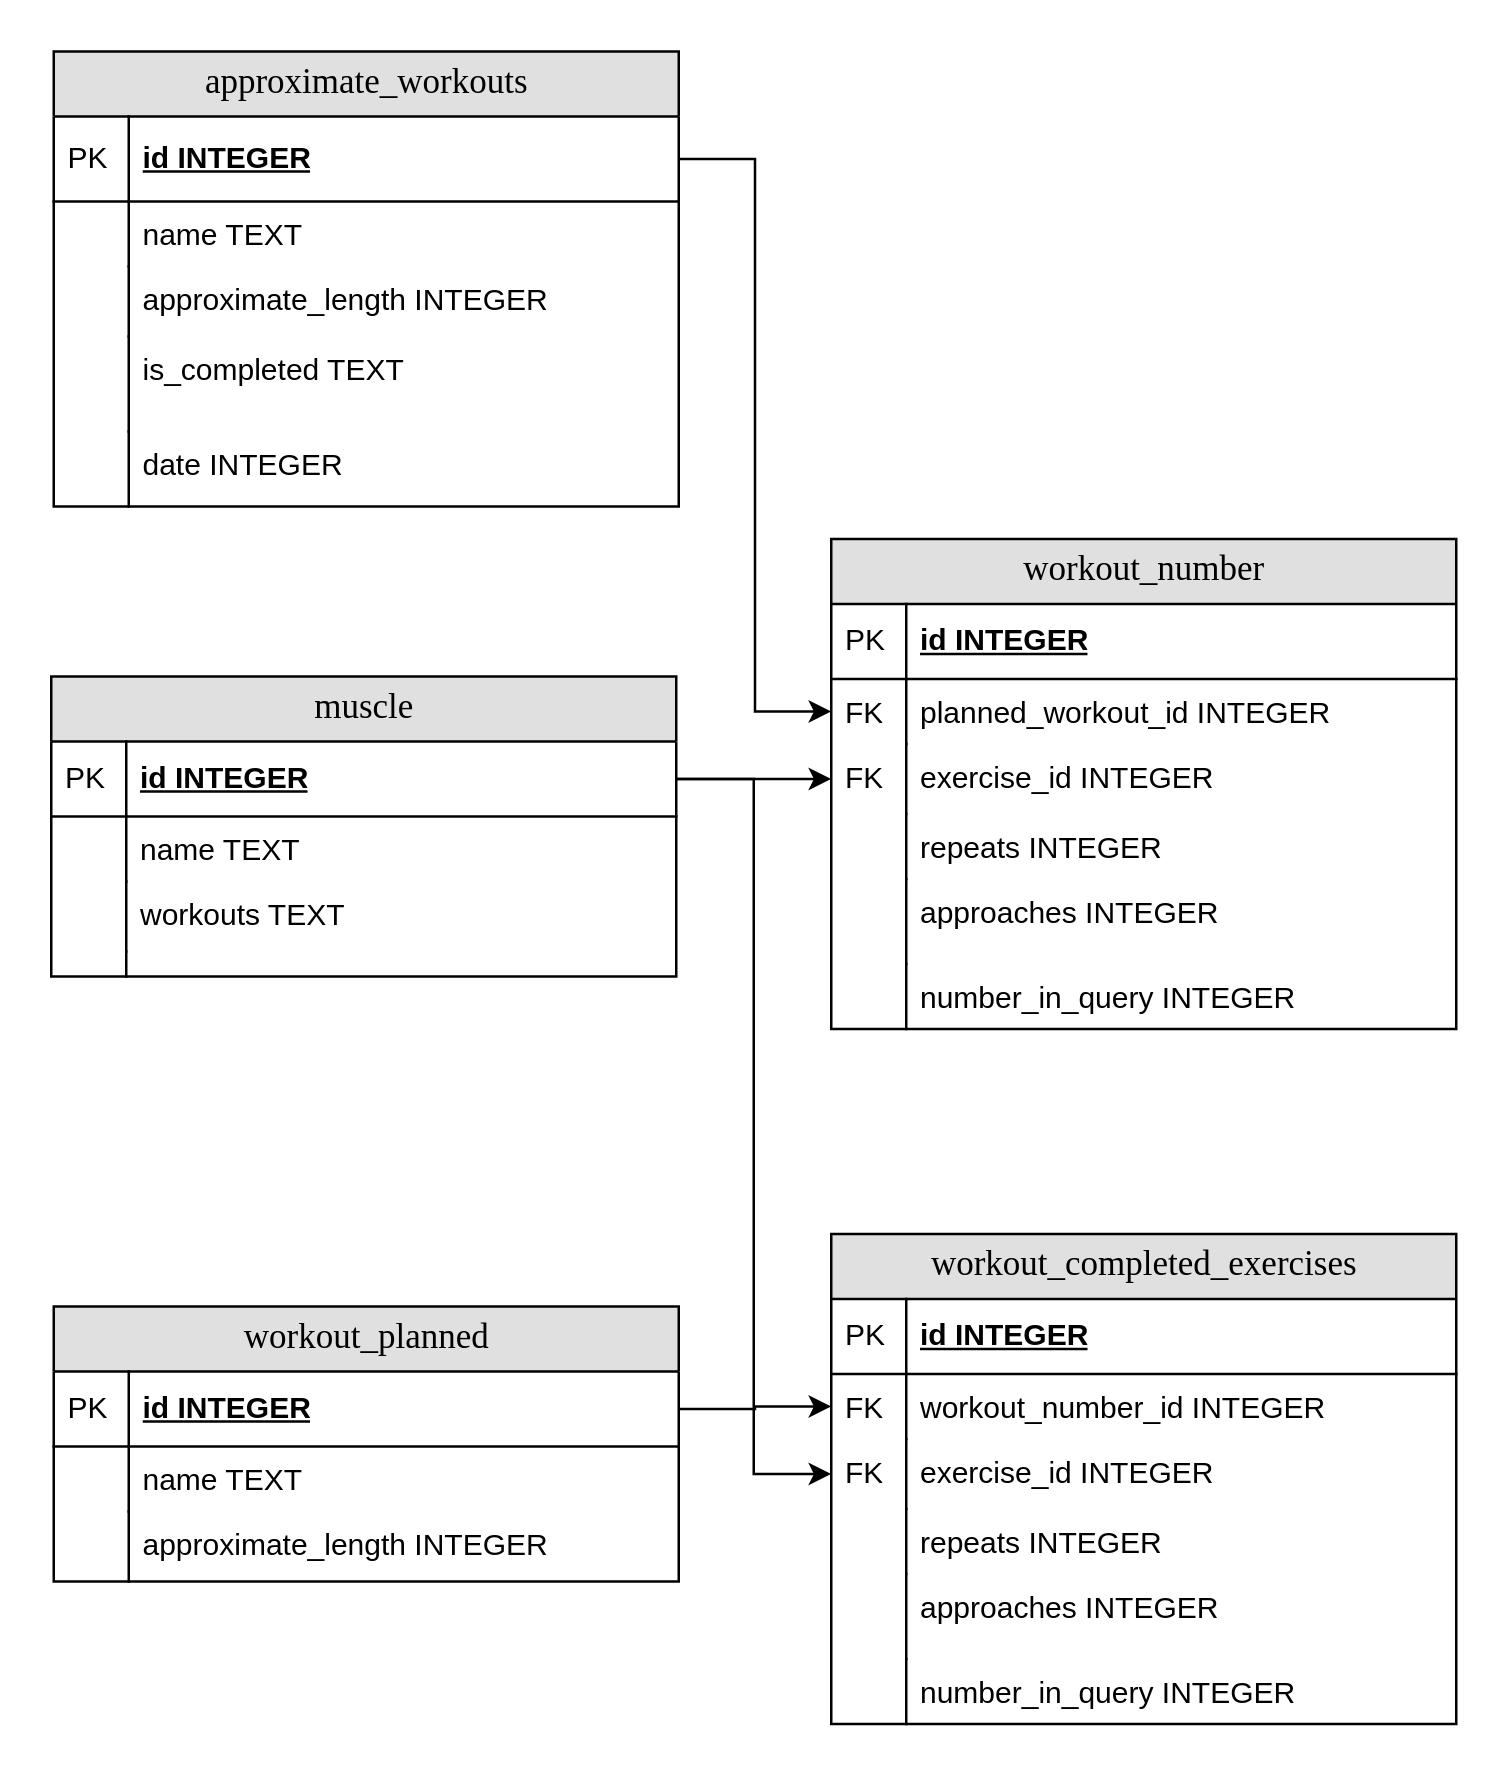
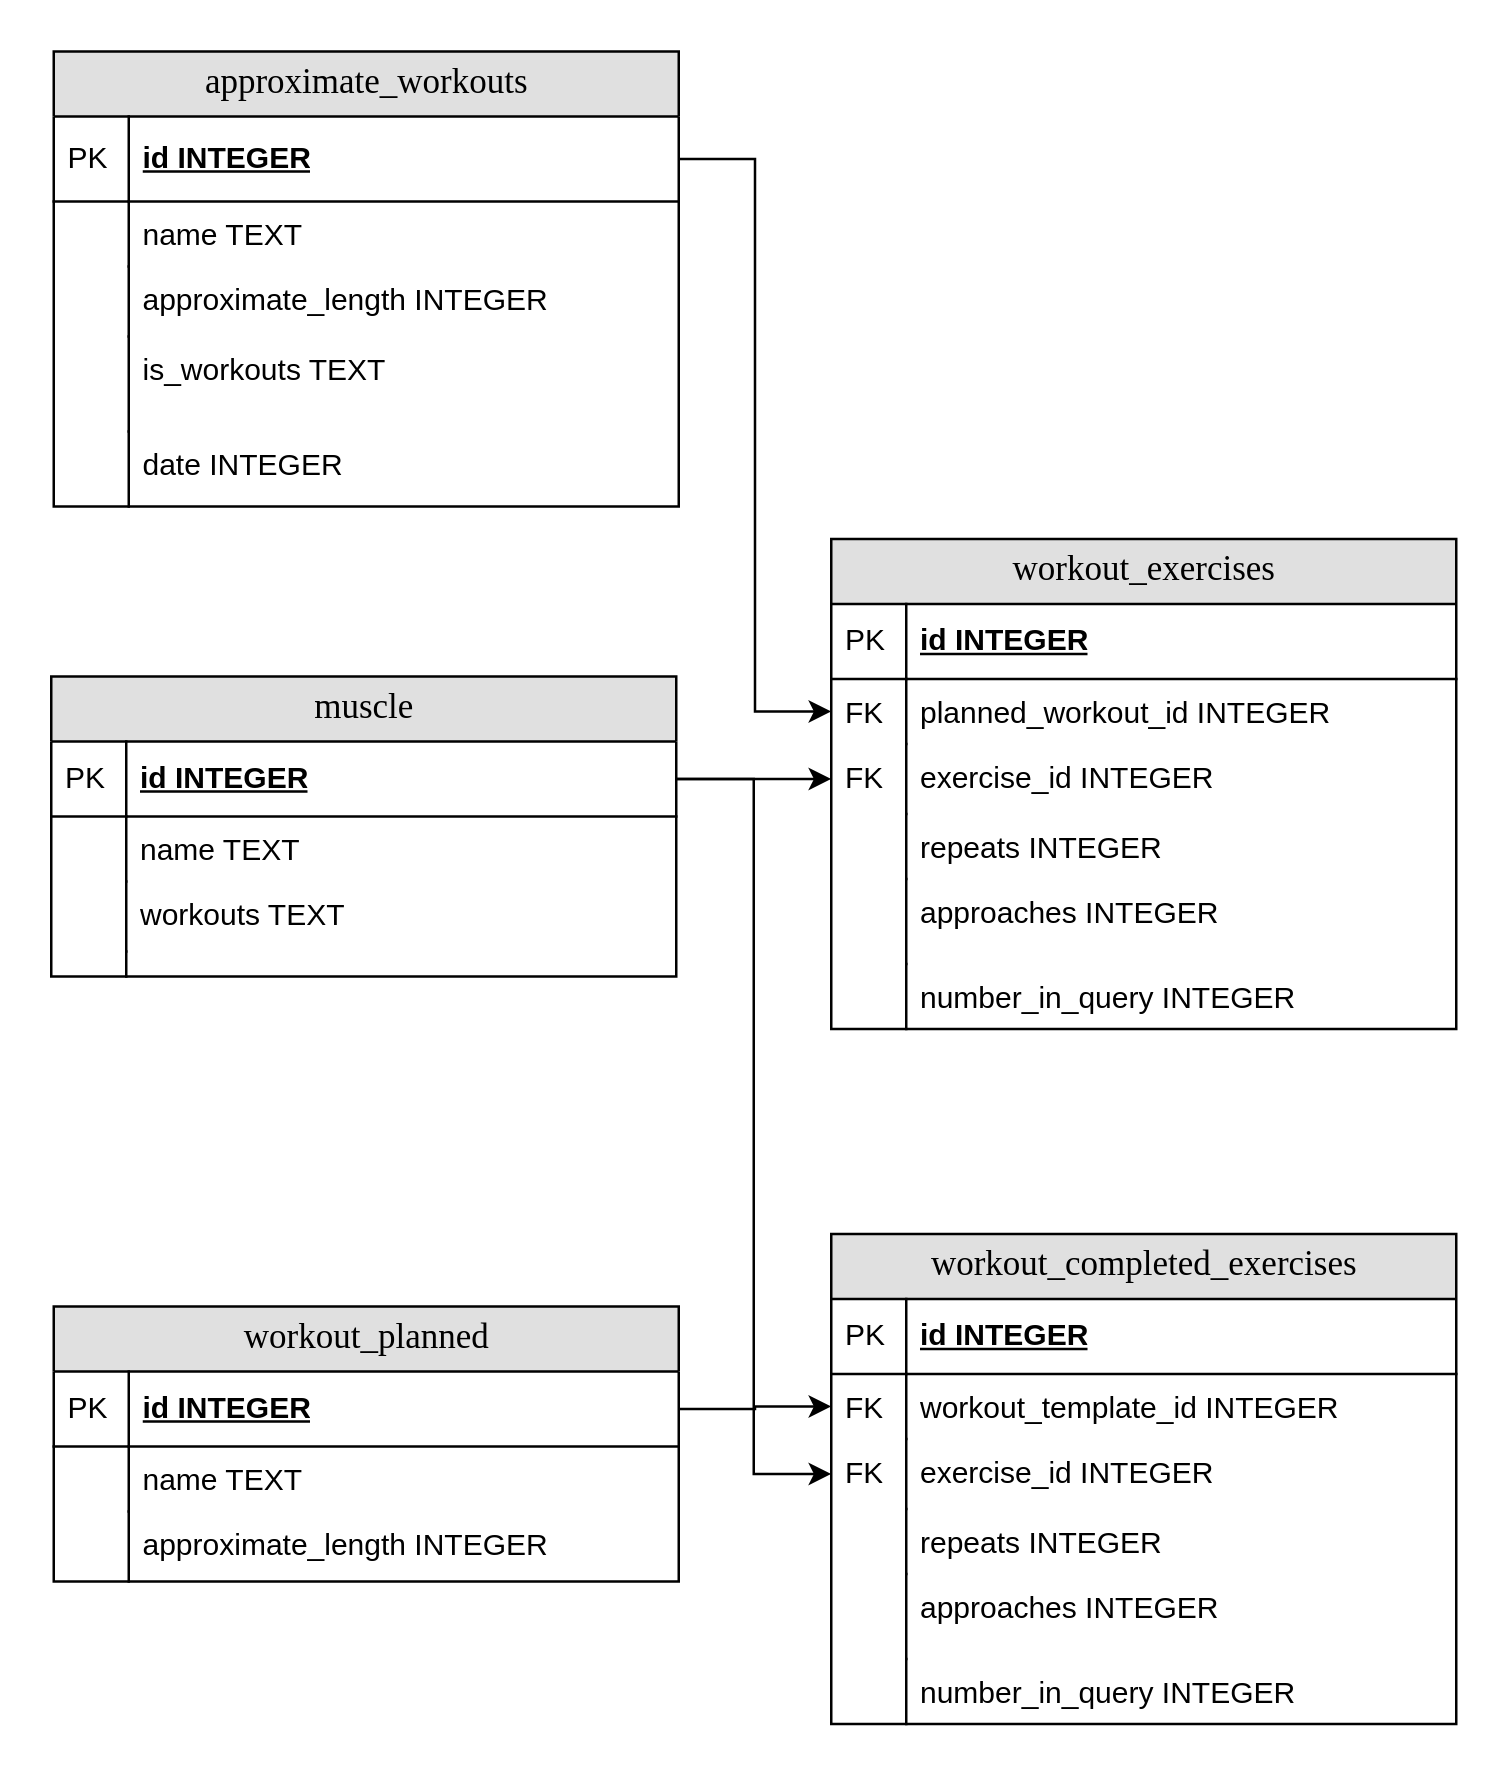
node "is_completed TEXT": label "is_completed TEXT" -> "is_workouts TEXT"
node "workout_number": label "workout_number" -> "workout_exercises"
node "workout_number_id INTEGER": label "workout_number_id INTEGER" -> "workout_template_id INTEGER"
